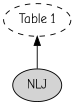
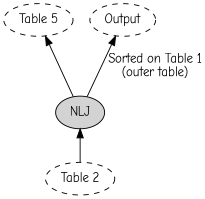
node "Table 1": label "Table 1" -> "Table 5"
node "Output": added
node "Table 2": added
